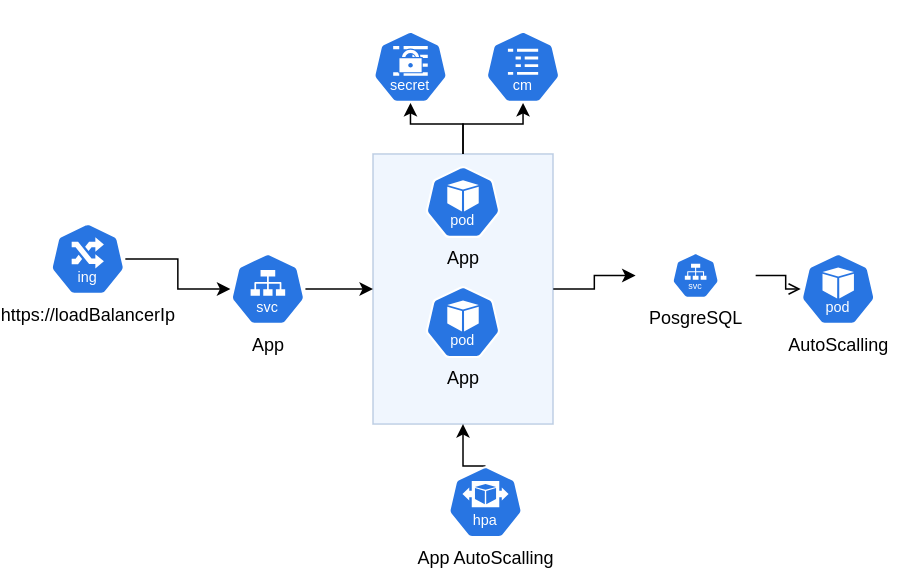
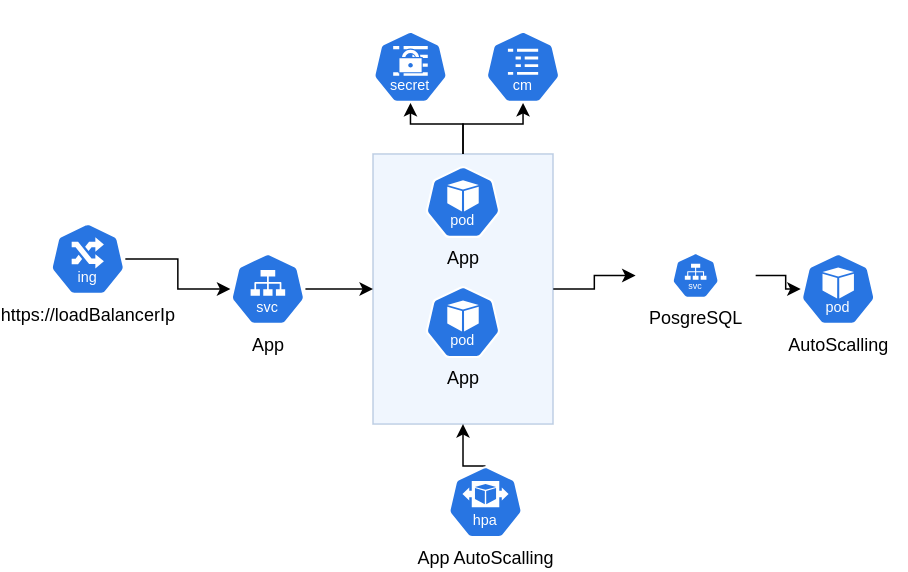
edge "PosgreSQL" -> "AutoScalling": arrowhead open -> classic
